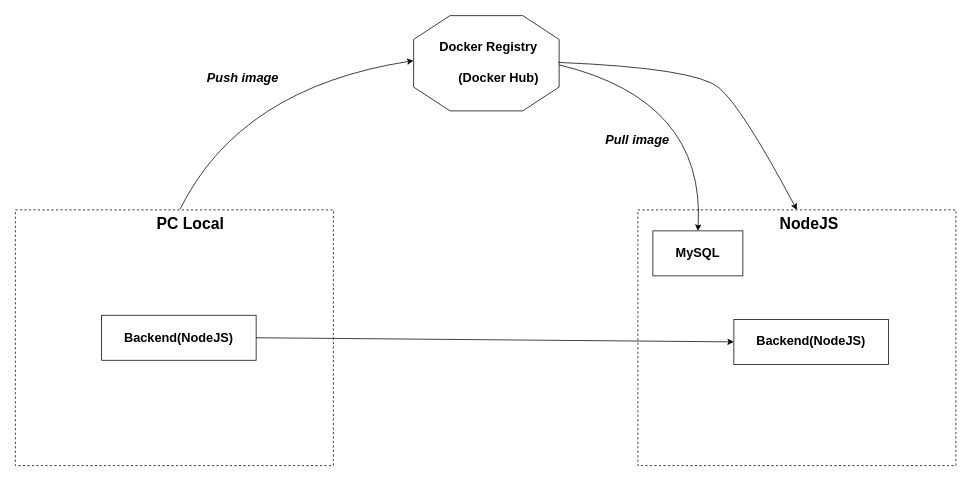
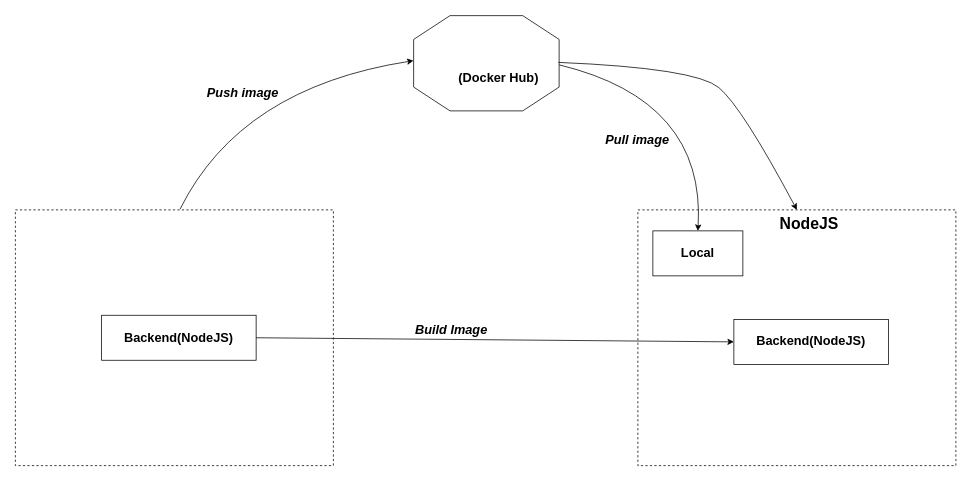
node "Docker Registry": removed
node "Push image": moved (243, 78) -> (243, 93)
node "PC Local": removed
node "MySQL": label "MySQL" -> "Local"
node "Build Image": added
